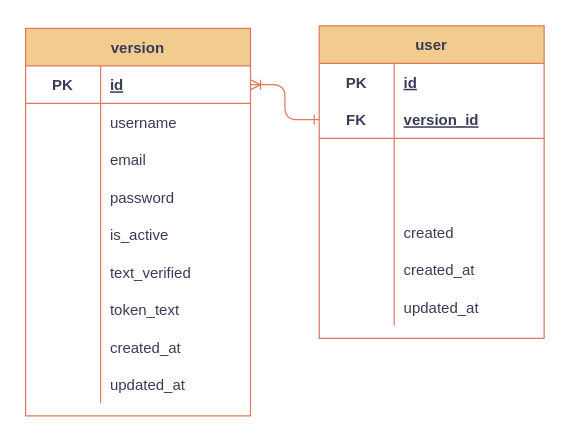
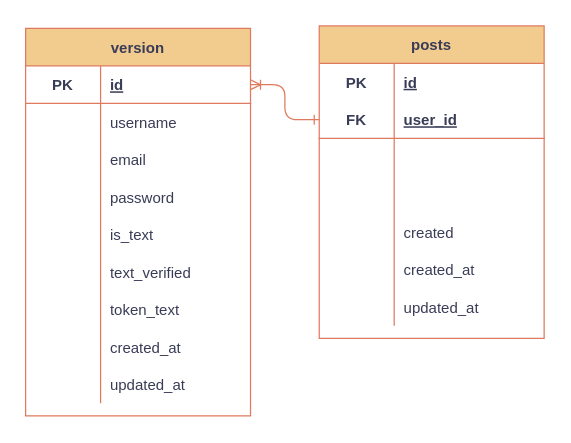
node "user": label "user" -> "posts"
node "version_id": label "version_id" -> "user_id"
node "is_active": label "is_active" -> "is_text"
